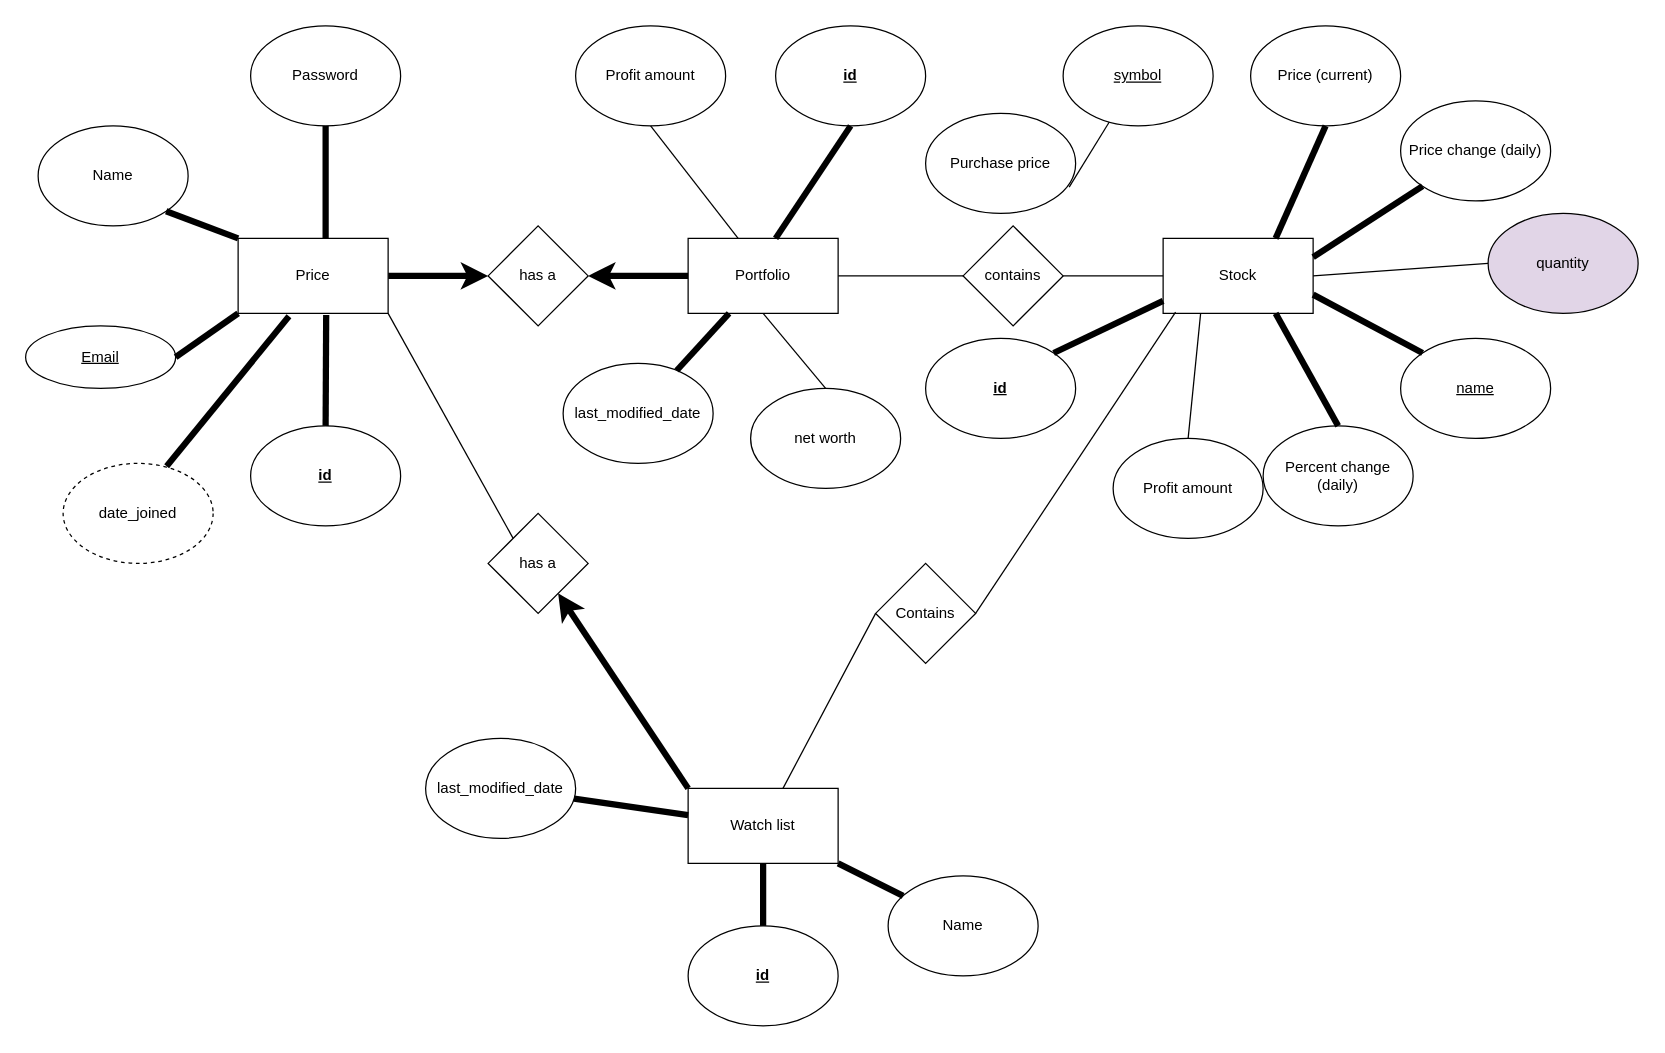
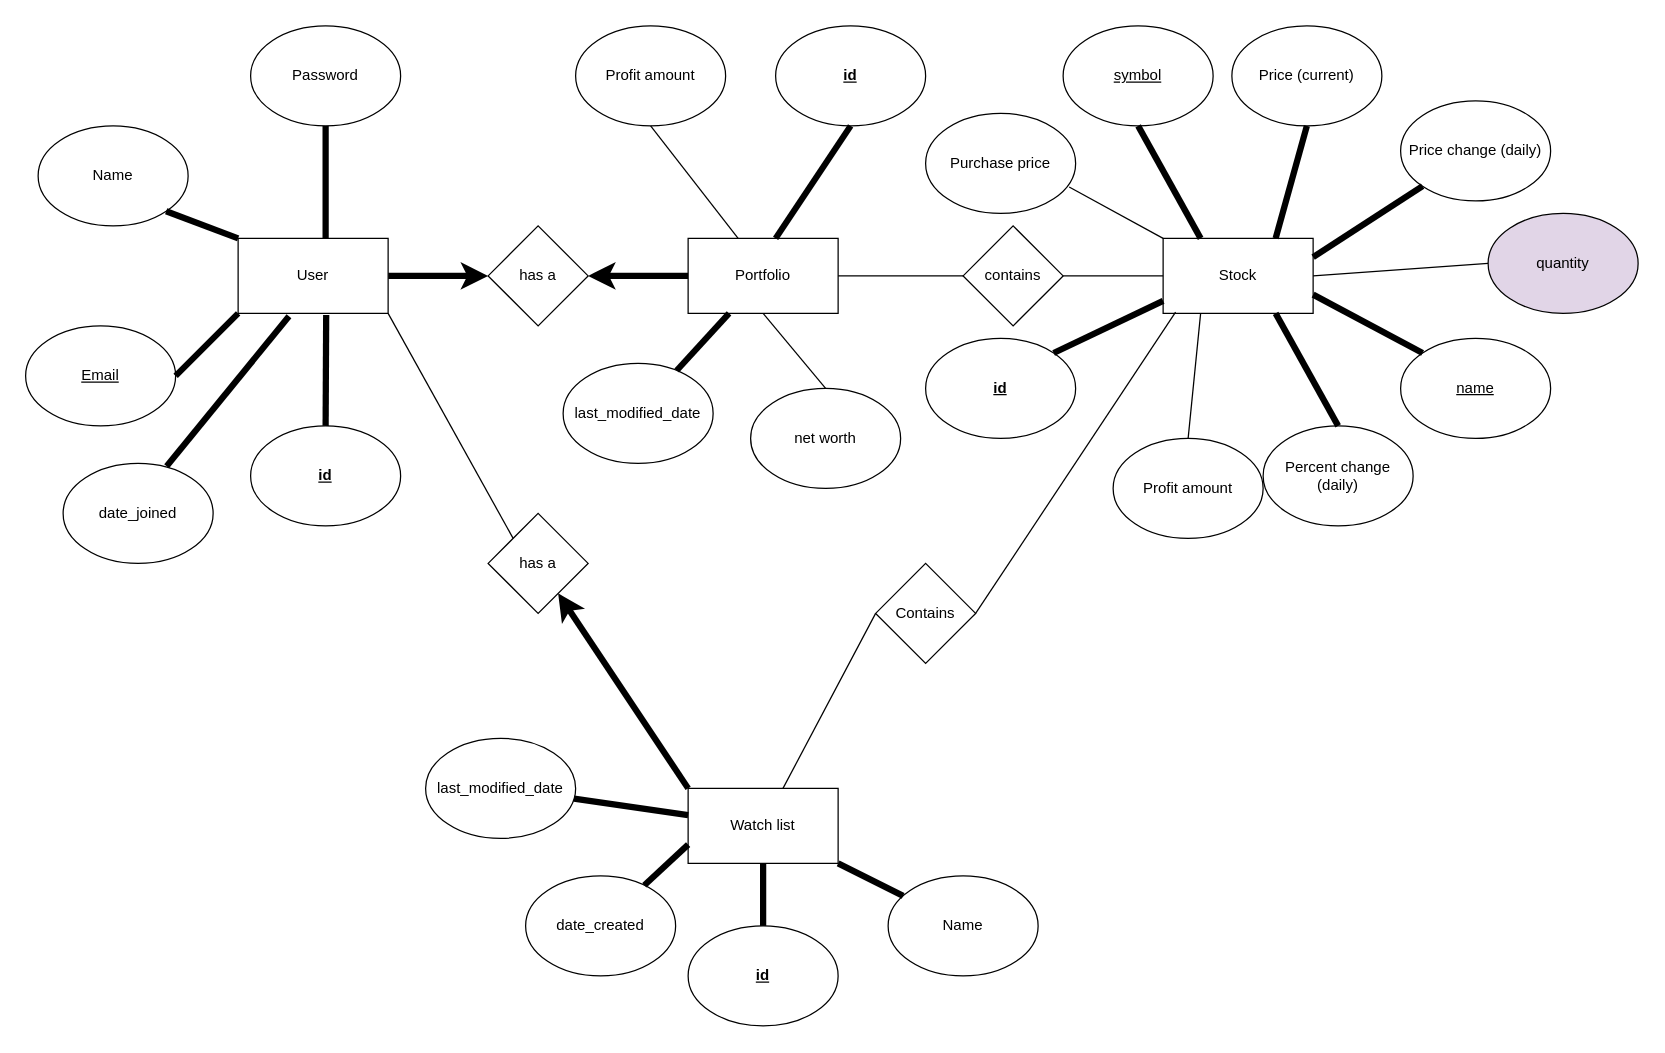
node "Price (current)": moved (1326, 76) -> (1307, 76)
edge "symbol" -- "Purchase price": now "Stock" -- "Purchase price"
edge "symbol" -- "Stock": added
node "Price": label "Price" -> "User"
node "Email": size 150x63 -> 150x100
node "date_joined": style dashed -> solid
edge "Watch list" -- "date_created": added
node "date_created": added
